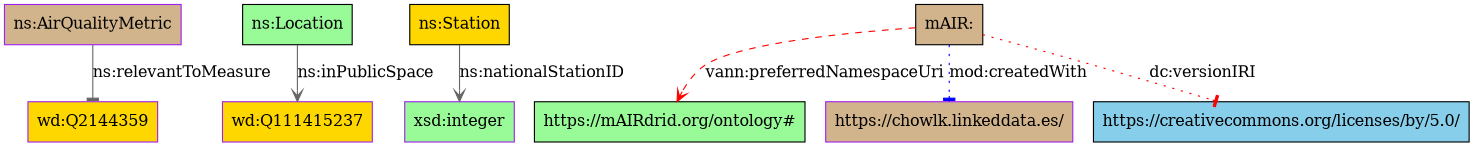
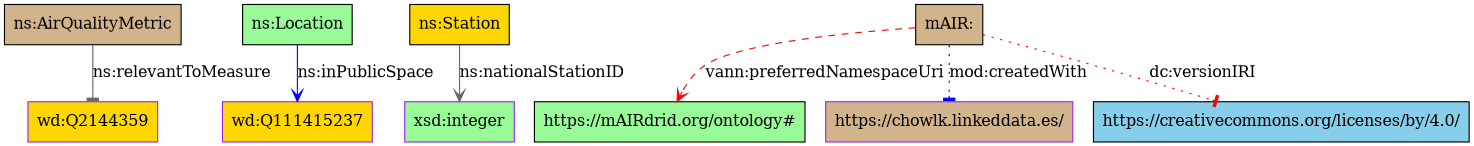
node "ns:AirQualityMetric": color purple -> black
edge "ns:Location" -> "wd:Q111415237": color gray40 -> blue
node "https://creativecommons.org/licenses/by/5.0/": label "https://creativecommons.org/licenses/by/5.0/" -> "https://creativecommons.org/licenses/by/4.0/"
